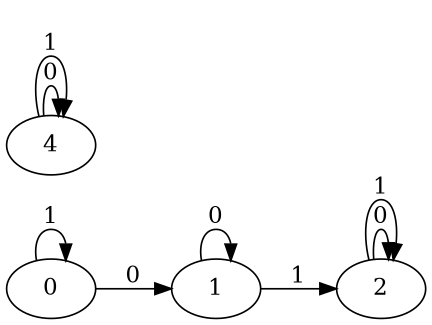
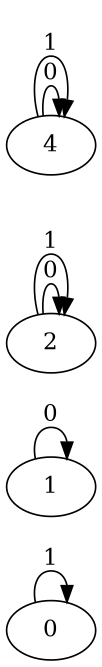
edge "0" -> "1": removed, label "0"
edge "1" -> "2": removed, label "1"
